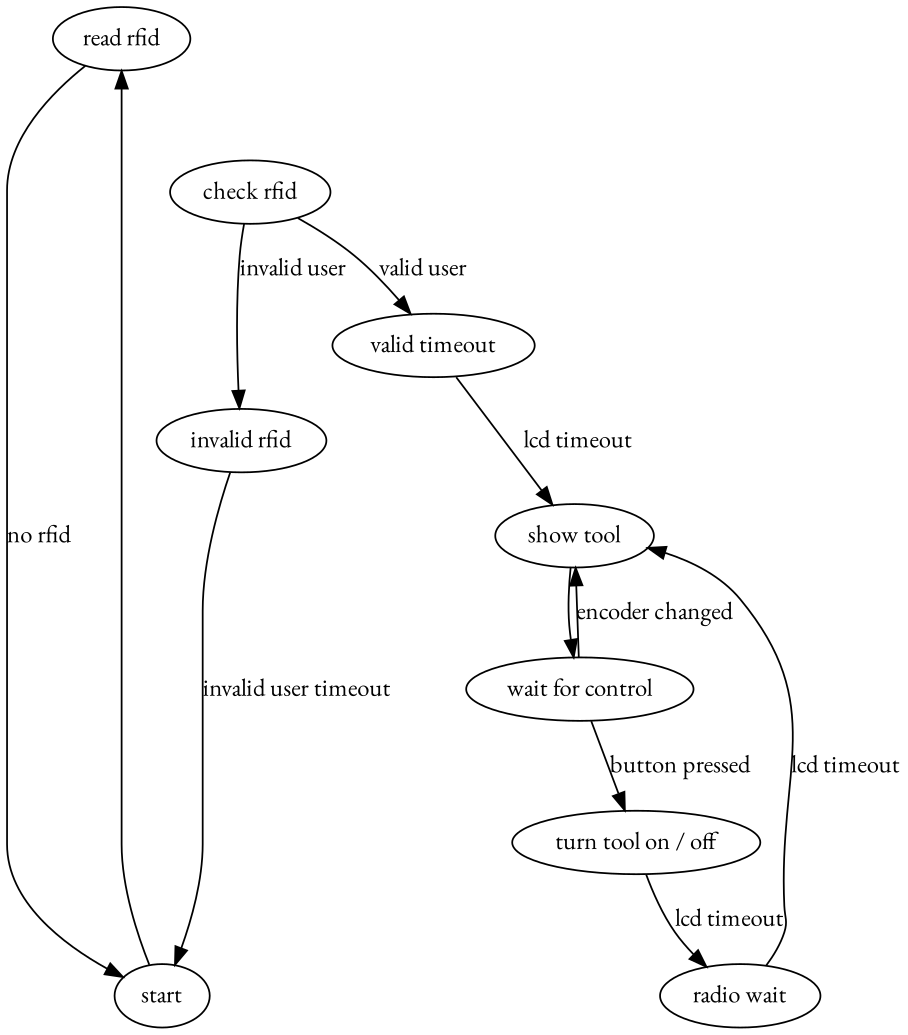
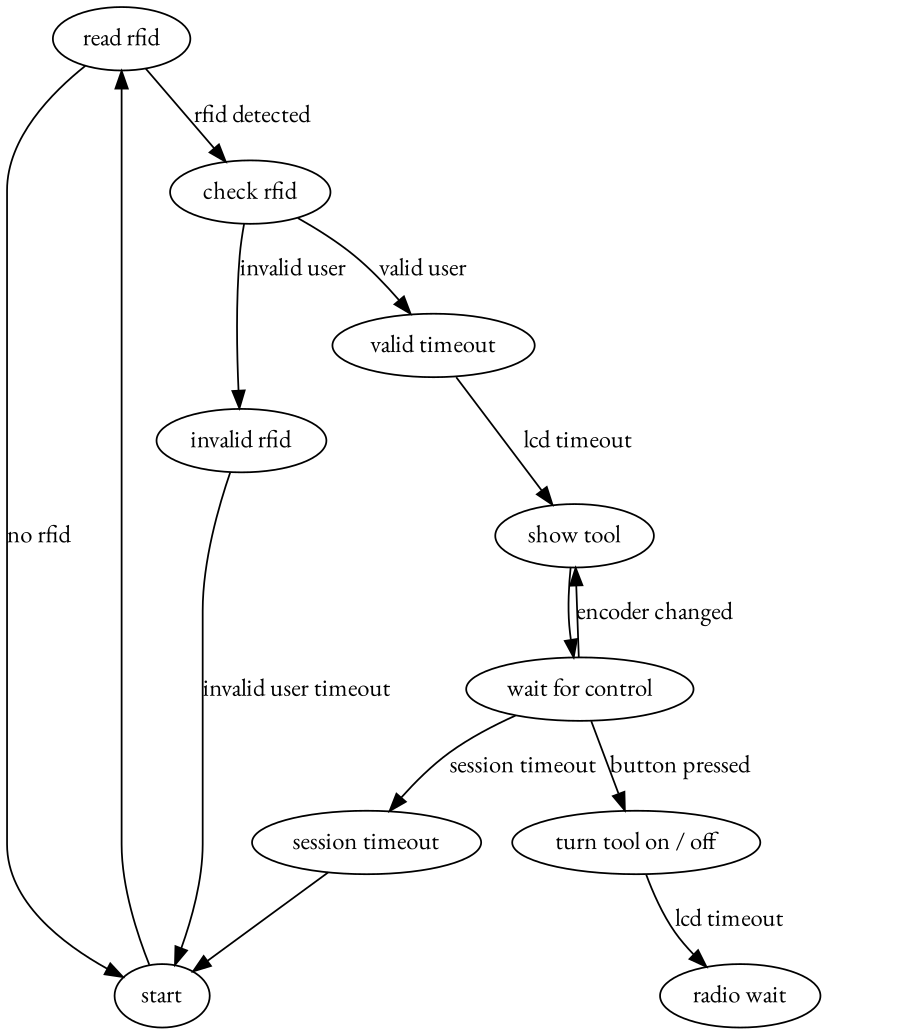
edge "read rfid" -> "check rfid": added, label "rfid detected"
edge "radio wait" -> "show tool": removed, label "lcd timeout"
node "session timeout": added
